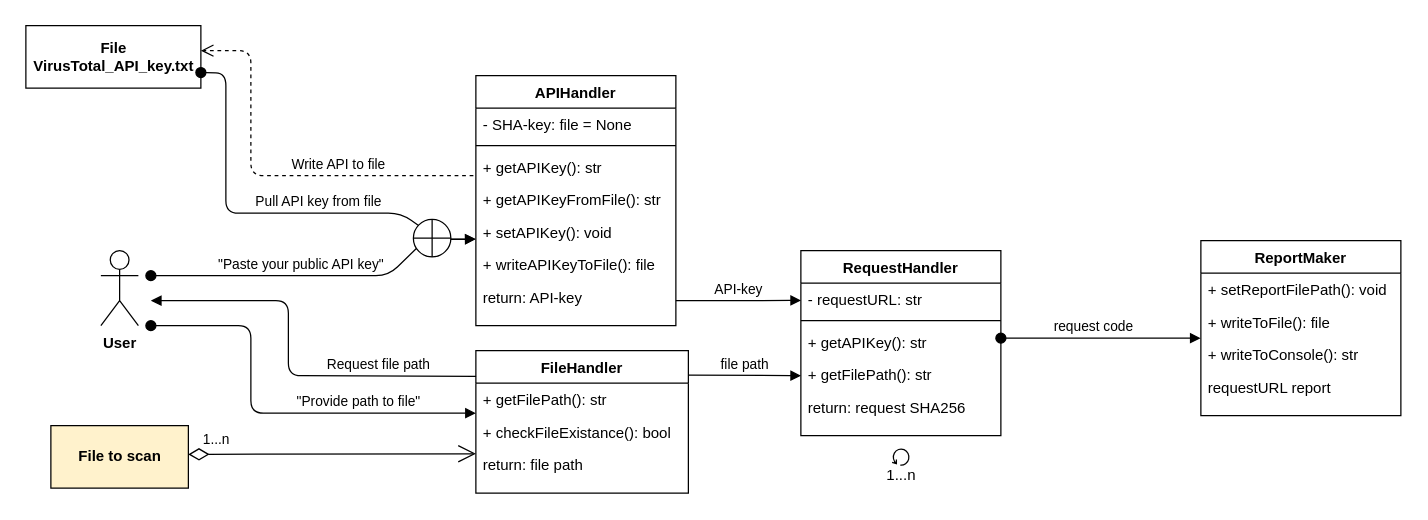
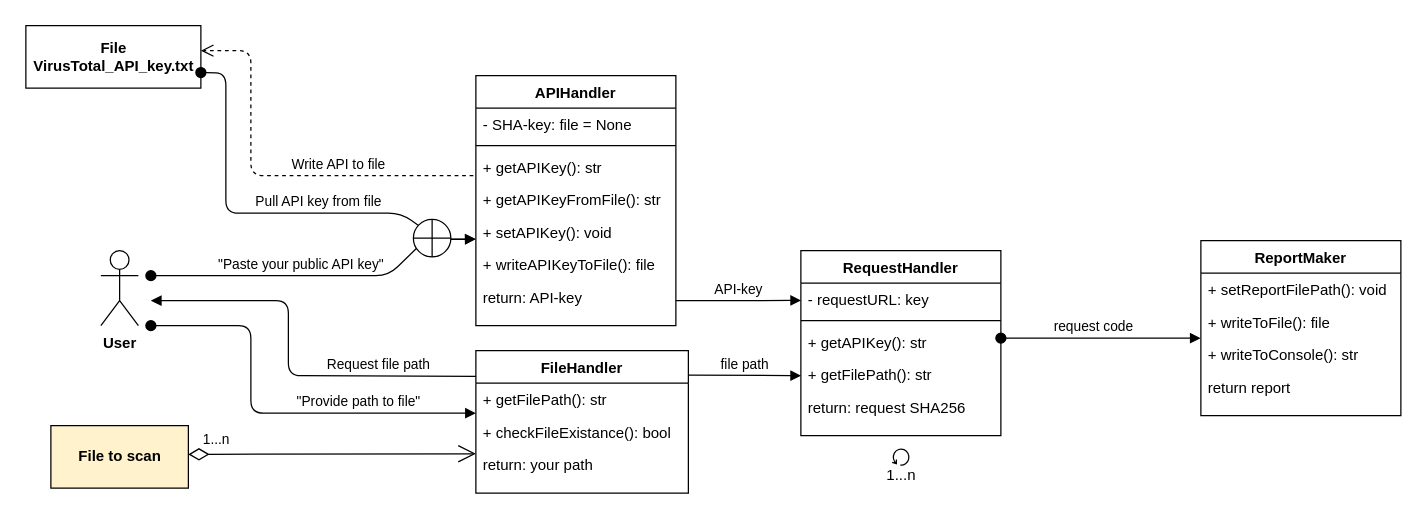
node "- requestURL: str": label "- requestURL: str" -> "- requestURL: key"
node "requestURL report": label "requestURL report" -> "return report"
node "return: file path": label "return: file path" -> "return: your path"
